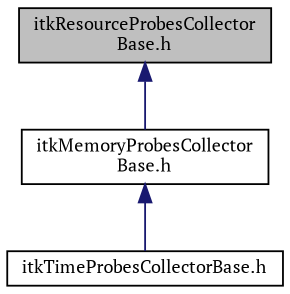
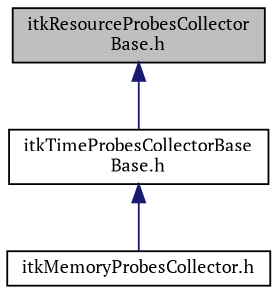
node "itkMemoryProbesCollector Base.h": label "itkMemoryProbesCollector Base.h" -> "itkTimeProbesCollectorBase Base.h"
node "itkTimeProbesCollectorBase.h": label "itkTimeProbesCollectorBase.h" -> "itkMemoryProbesCollector.h"
